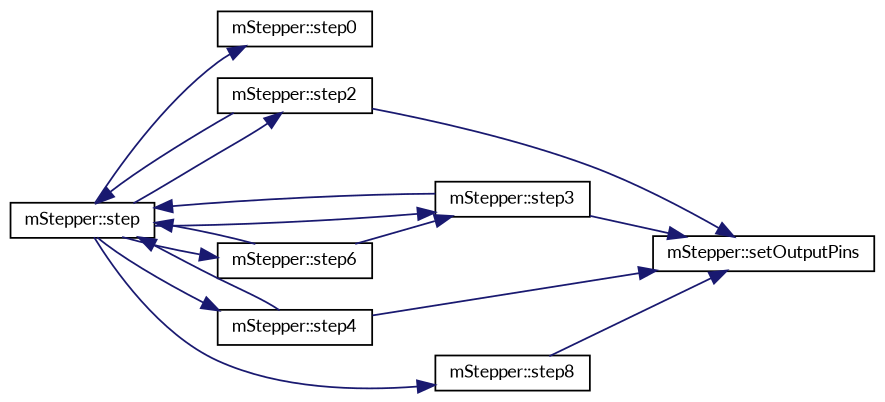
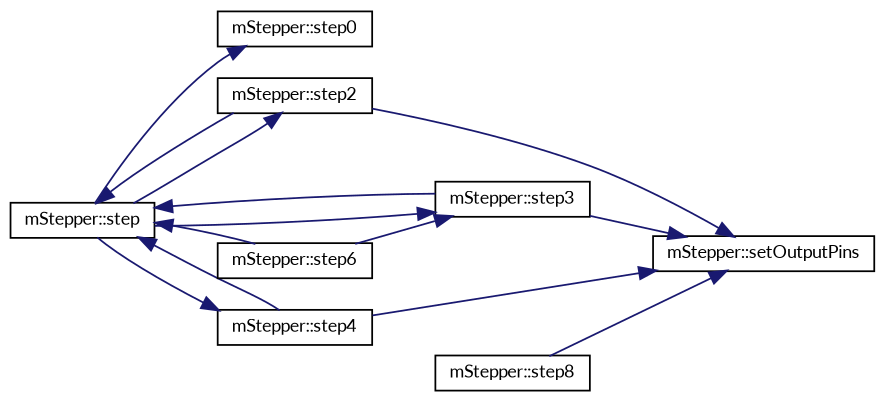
edge "mStepper::step" -> "mStepper::step6": removed
edge "mStepper::step" -> "mStepper::step8": removed
